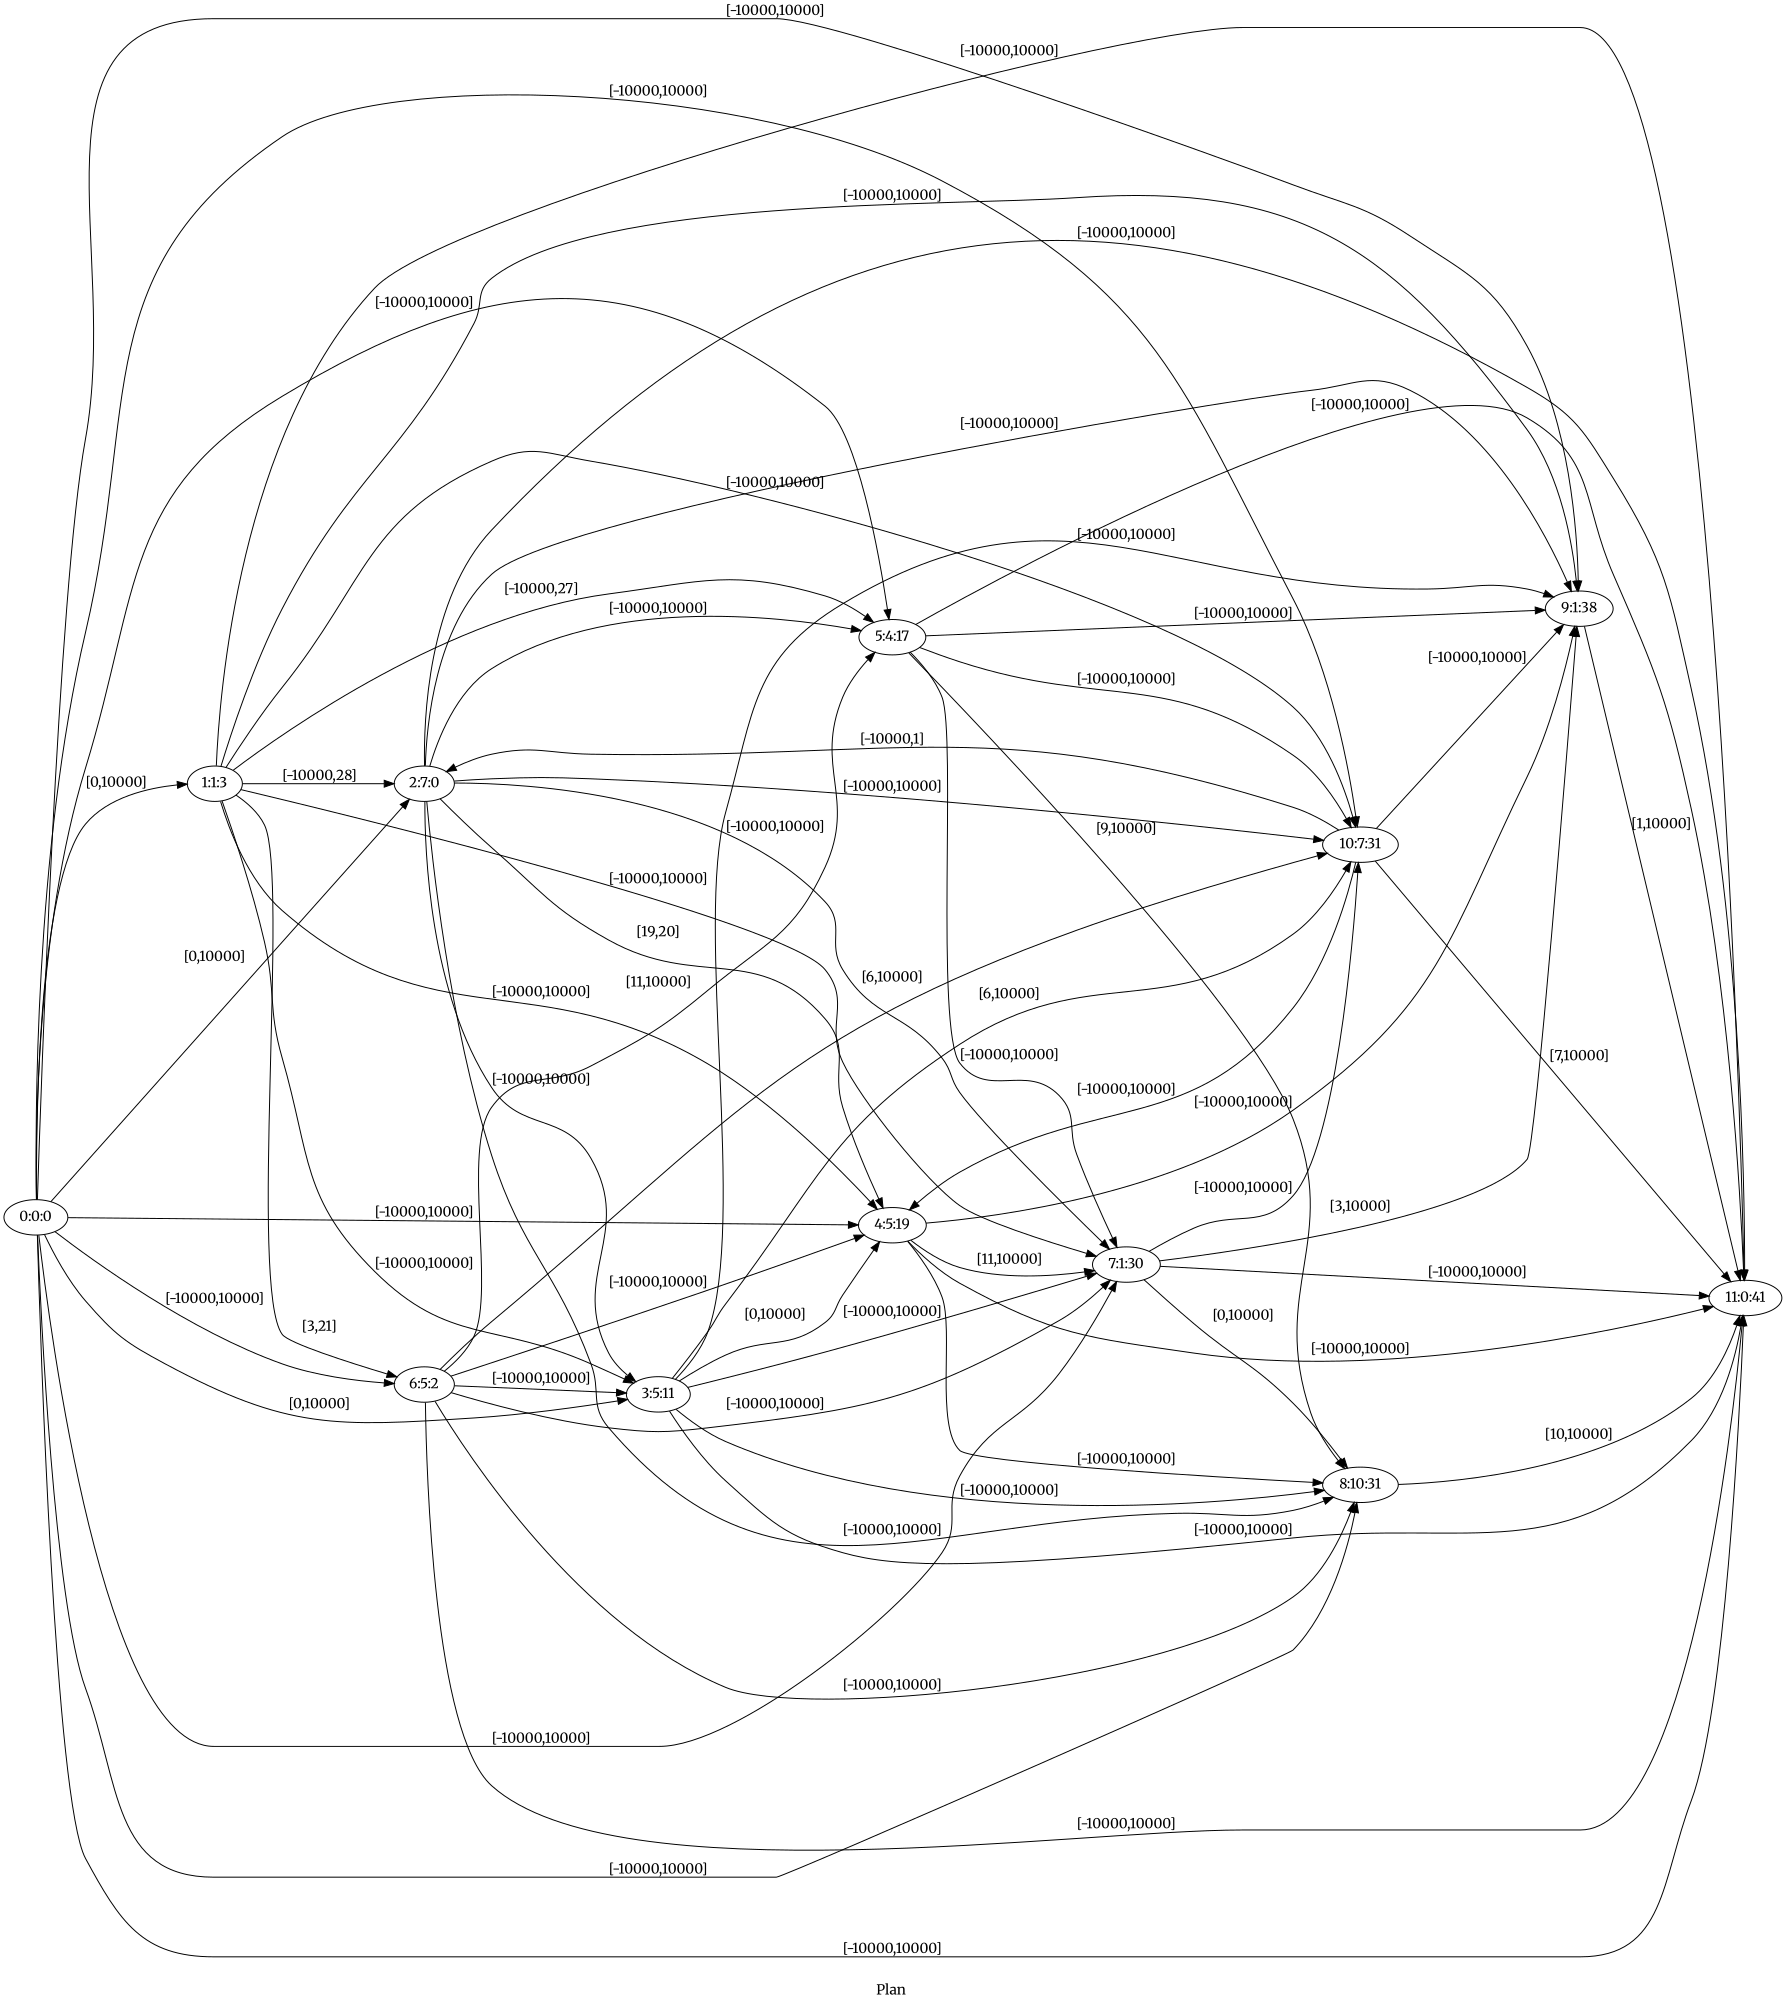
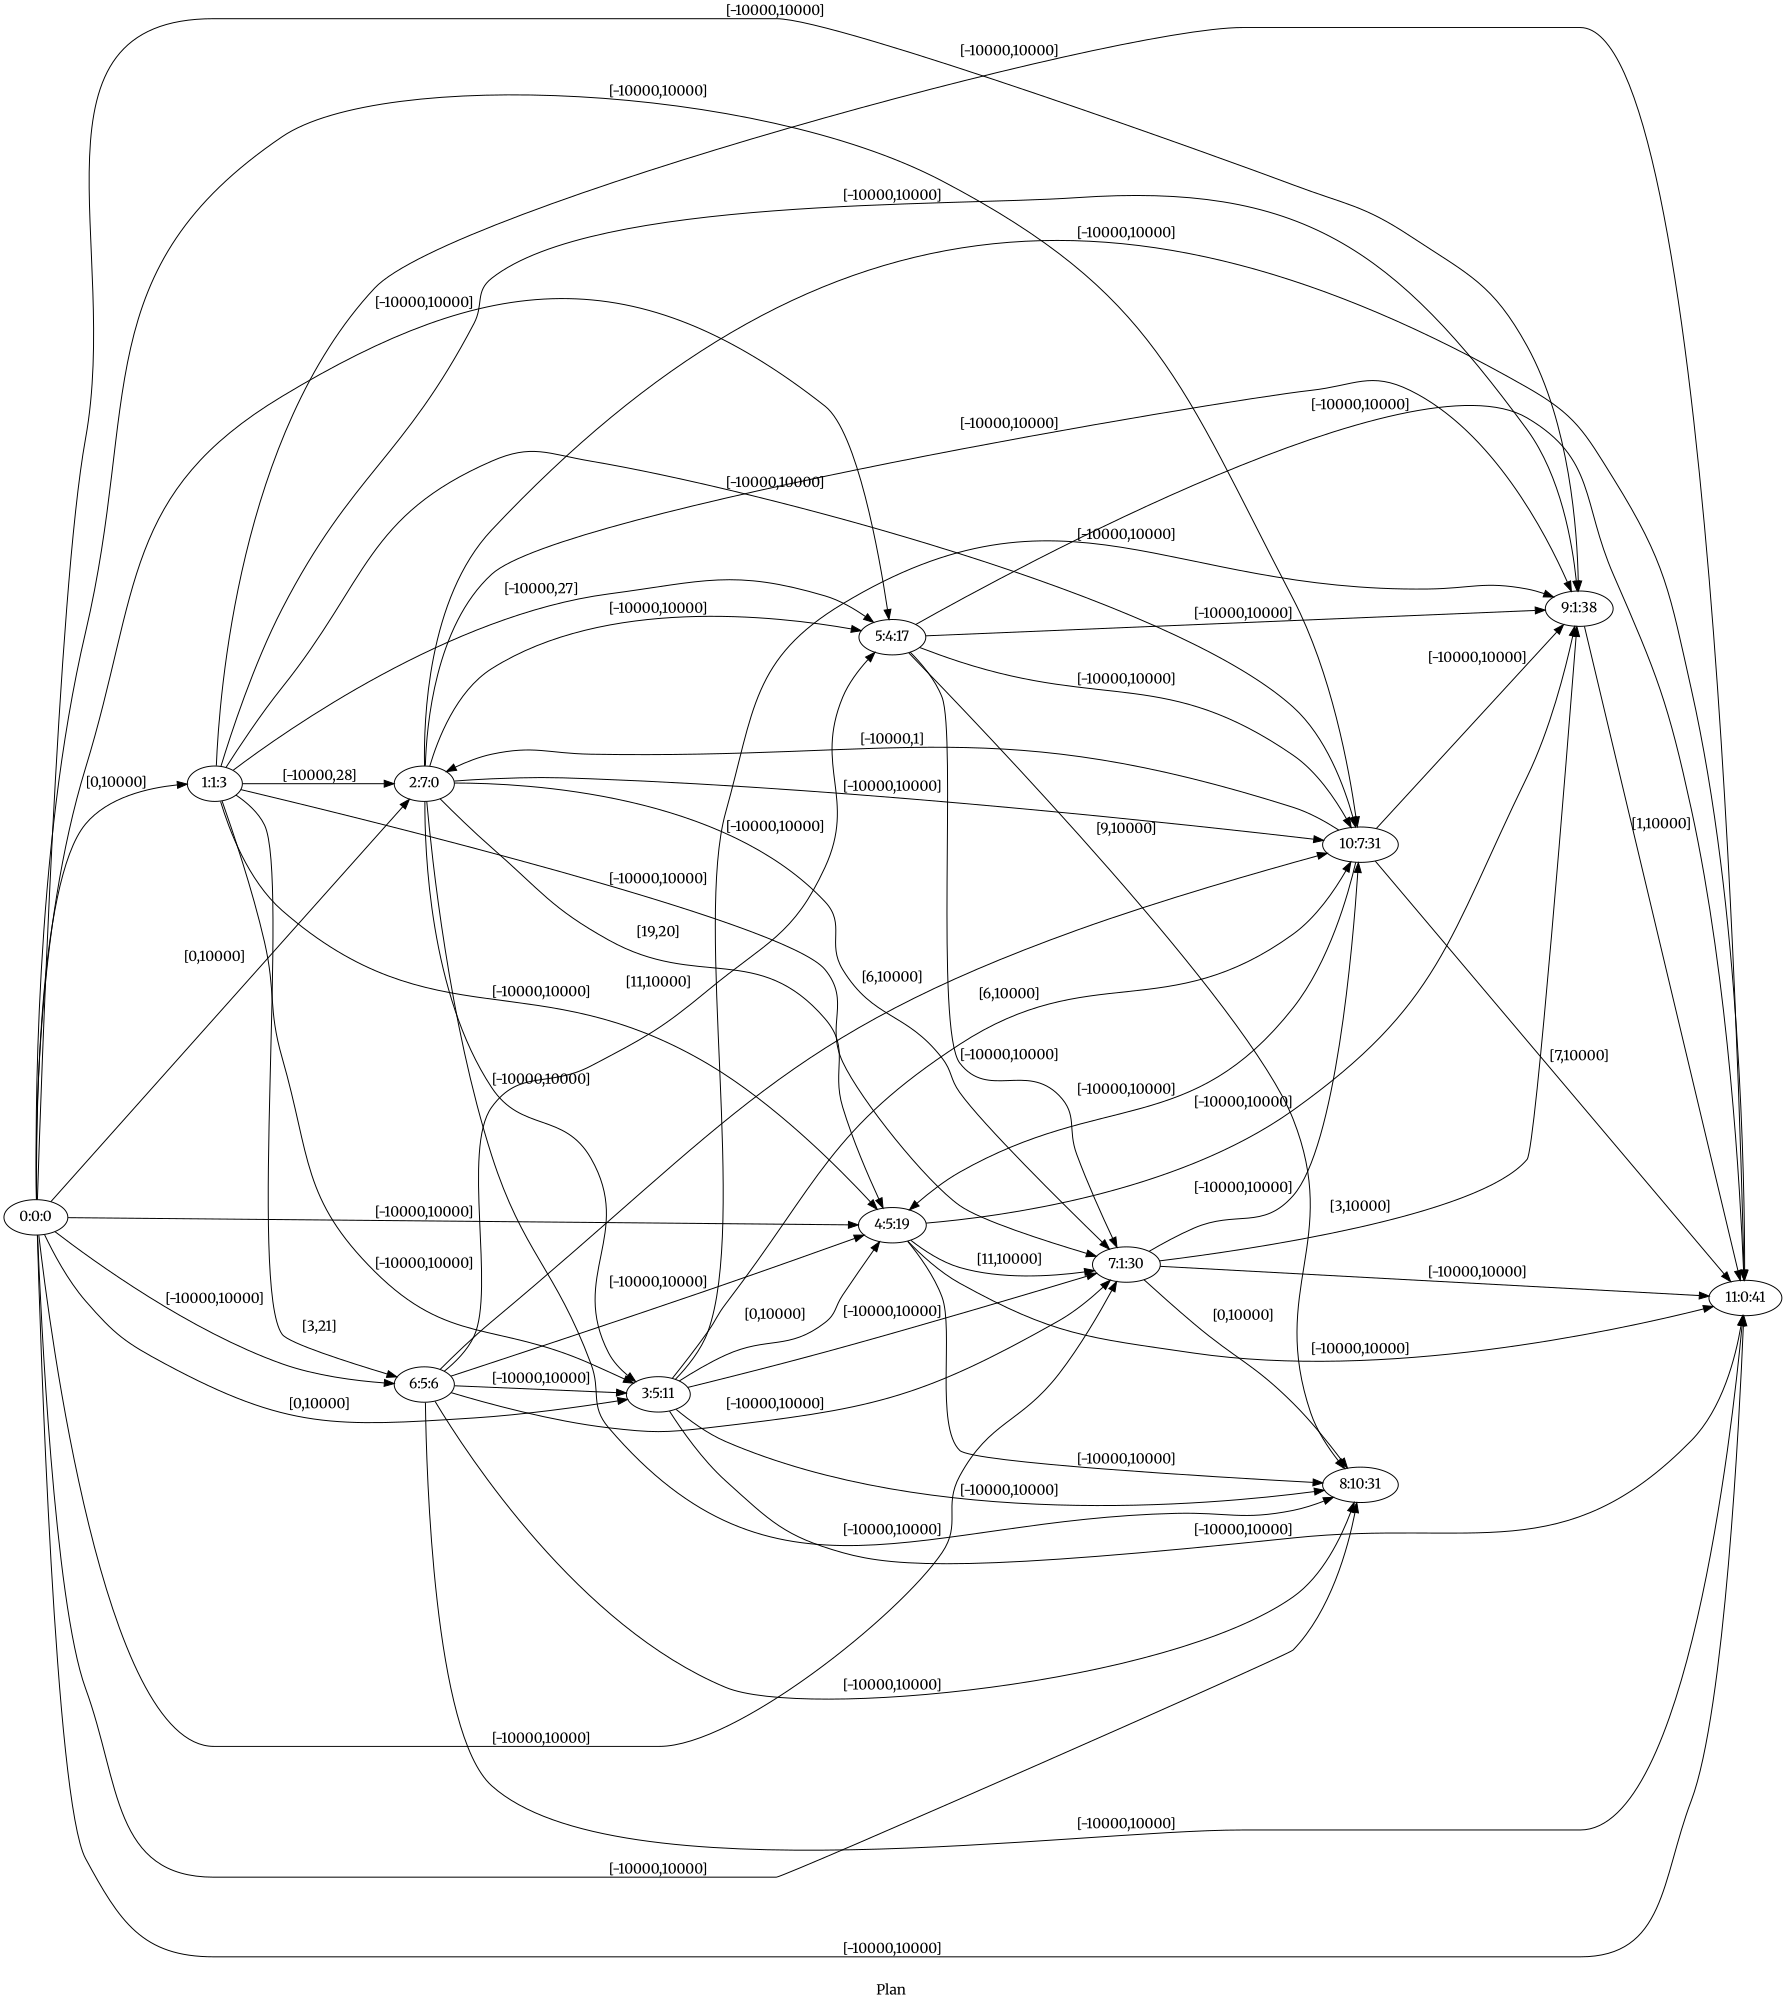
node "6:5:2": label "6:5:2" -> "6:5:6"
edge "8:10:31" -> "11:0:41": removed, label "[10,10000]"
